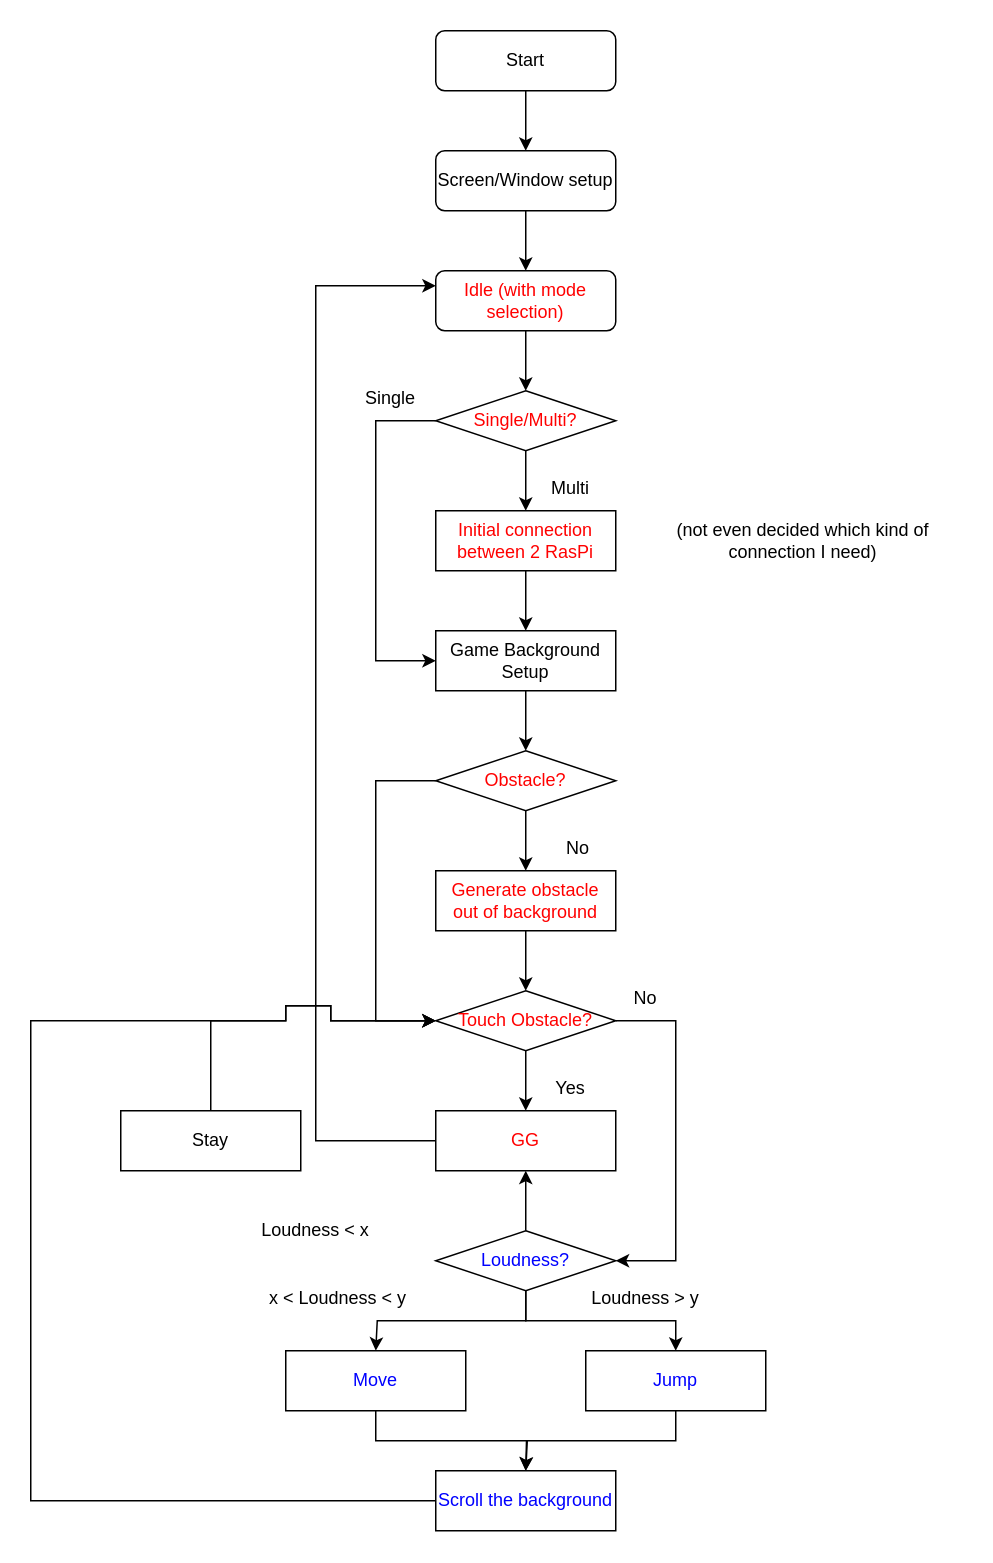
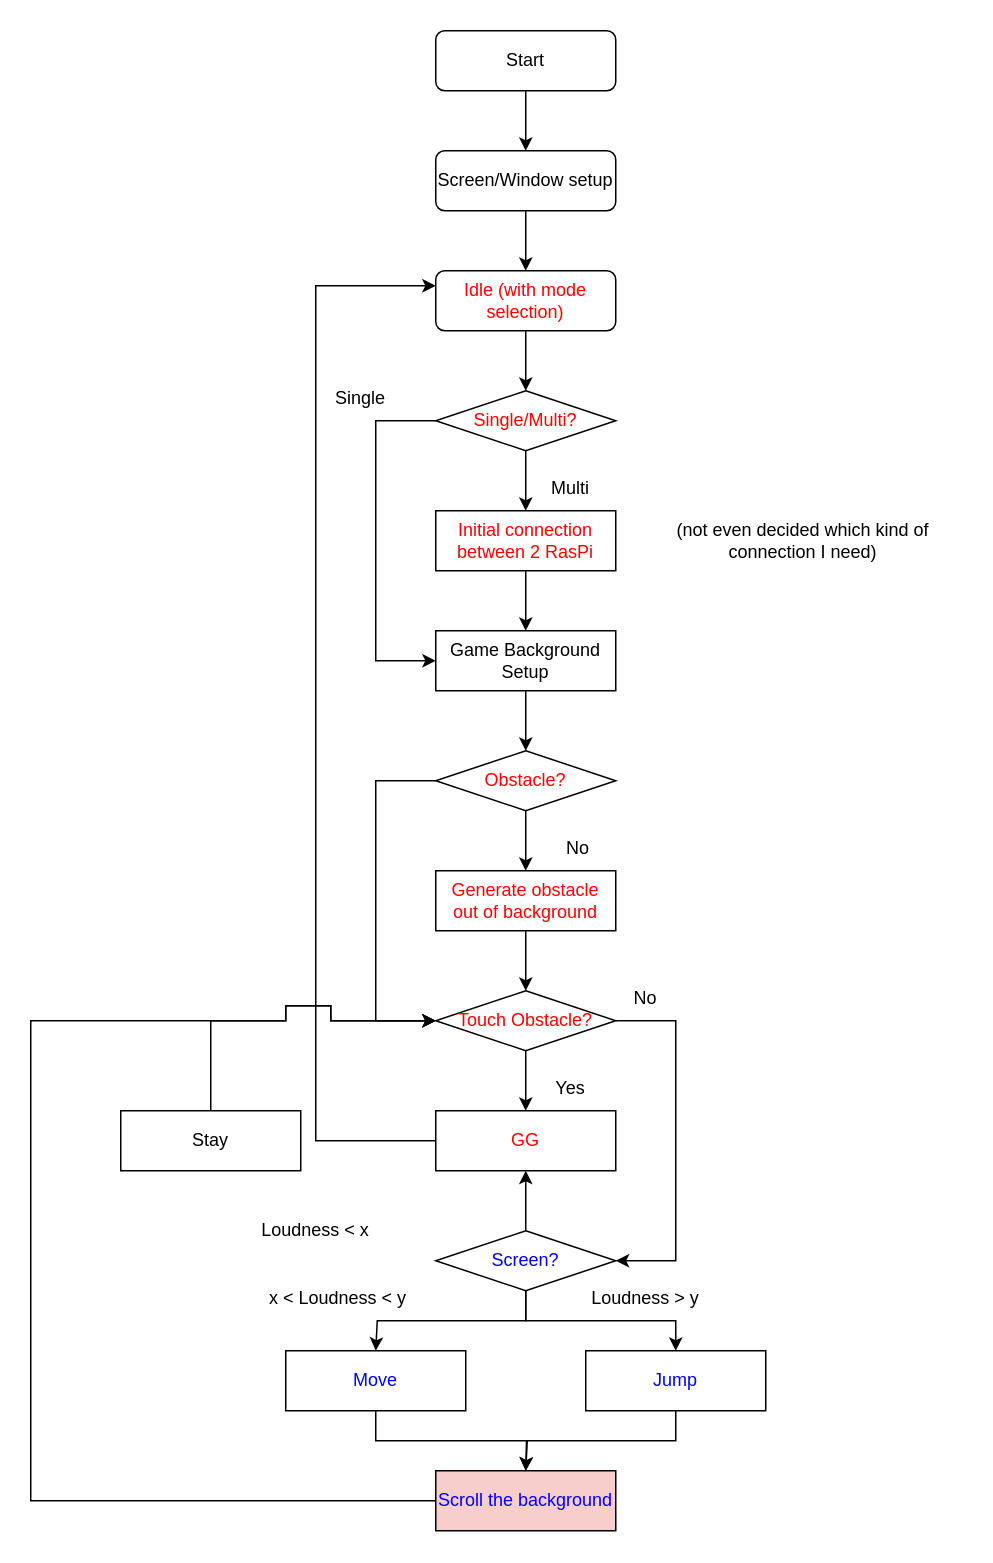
node "Single": moved (391, 398) -> (361, 398)
node "Loudness?": label "Loudness?" -> "Screen?"
node "Scroll the background": fillcolor #ffffff -> #f8cecc
